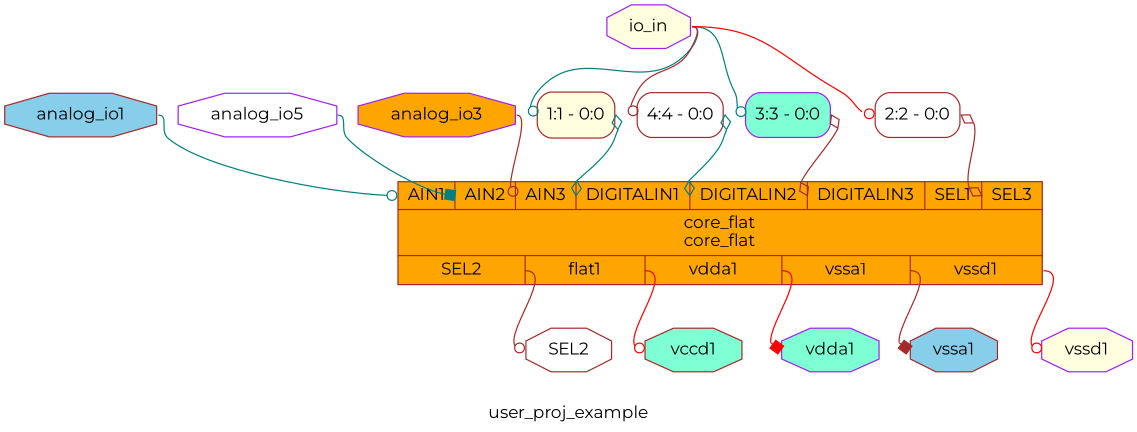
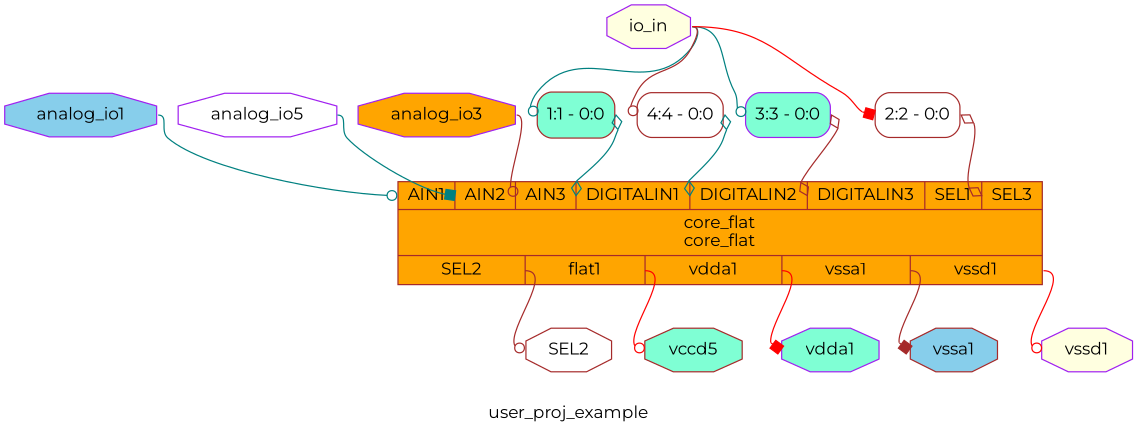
edge "io_in" -> "2:2 - 0:0": arrowhead odot -> box
node "analog_io1": color brown -> purple
node "1:1 - 0:0": fillcolor lightyellow -> aquamarine
node "vccd1": label "vccd1" -> "vccd5"
